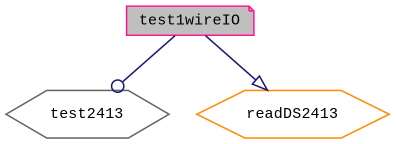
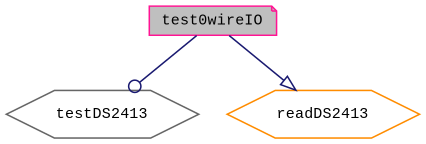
node "test1wireIO": label "test1wireIO" -> "test0wireIO"
node "test2413": label "test2413" -> "testDS2413"
